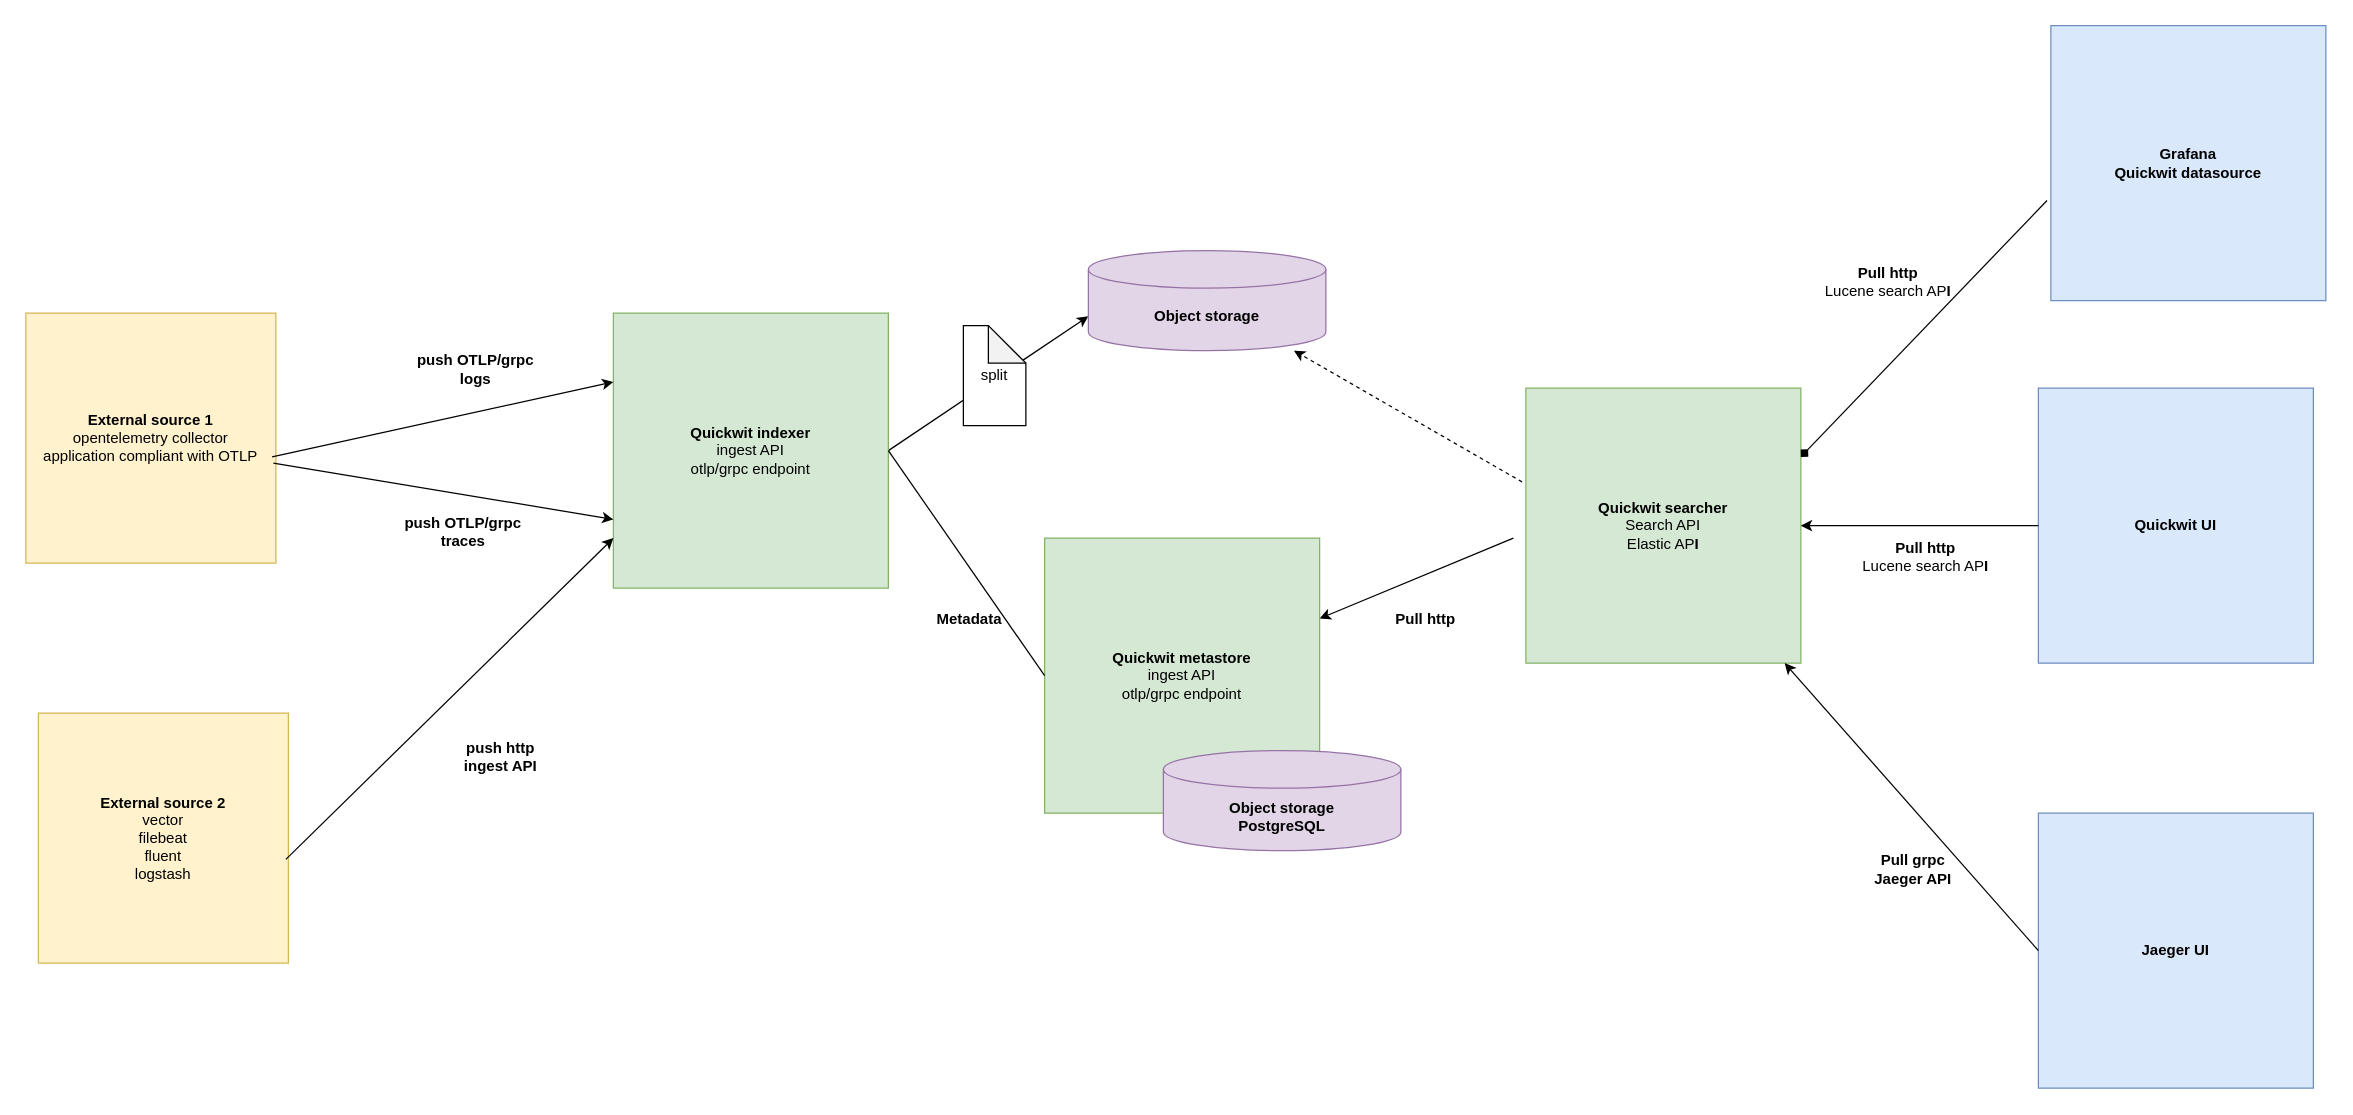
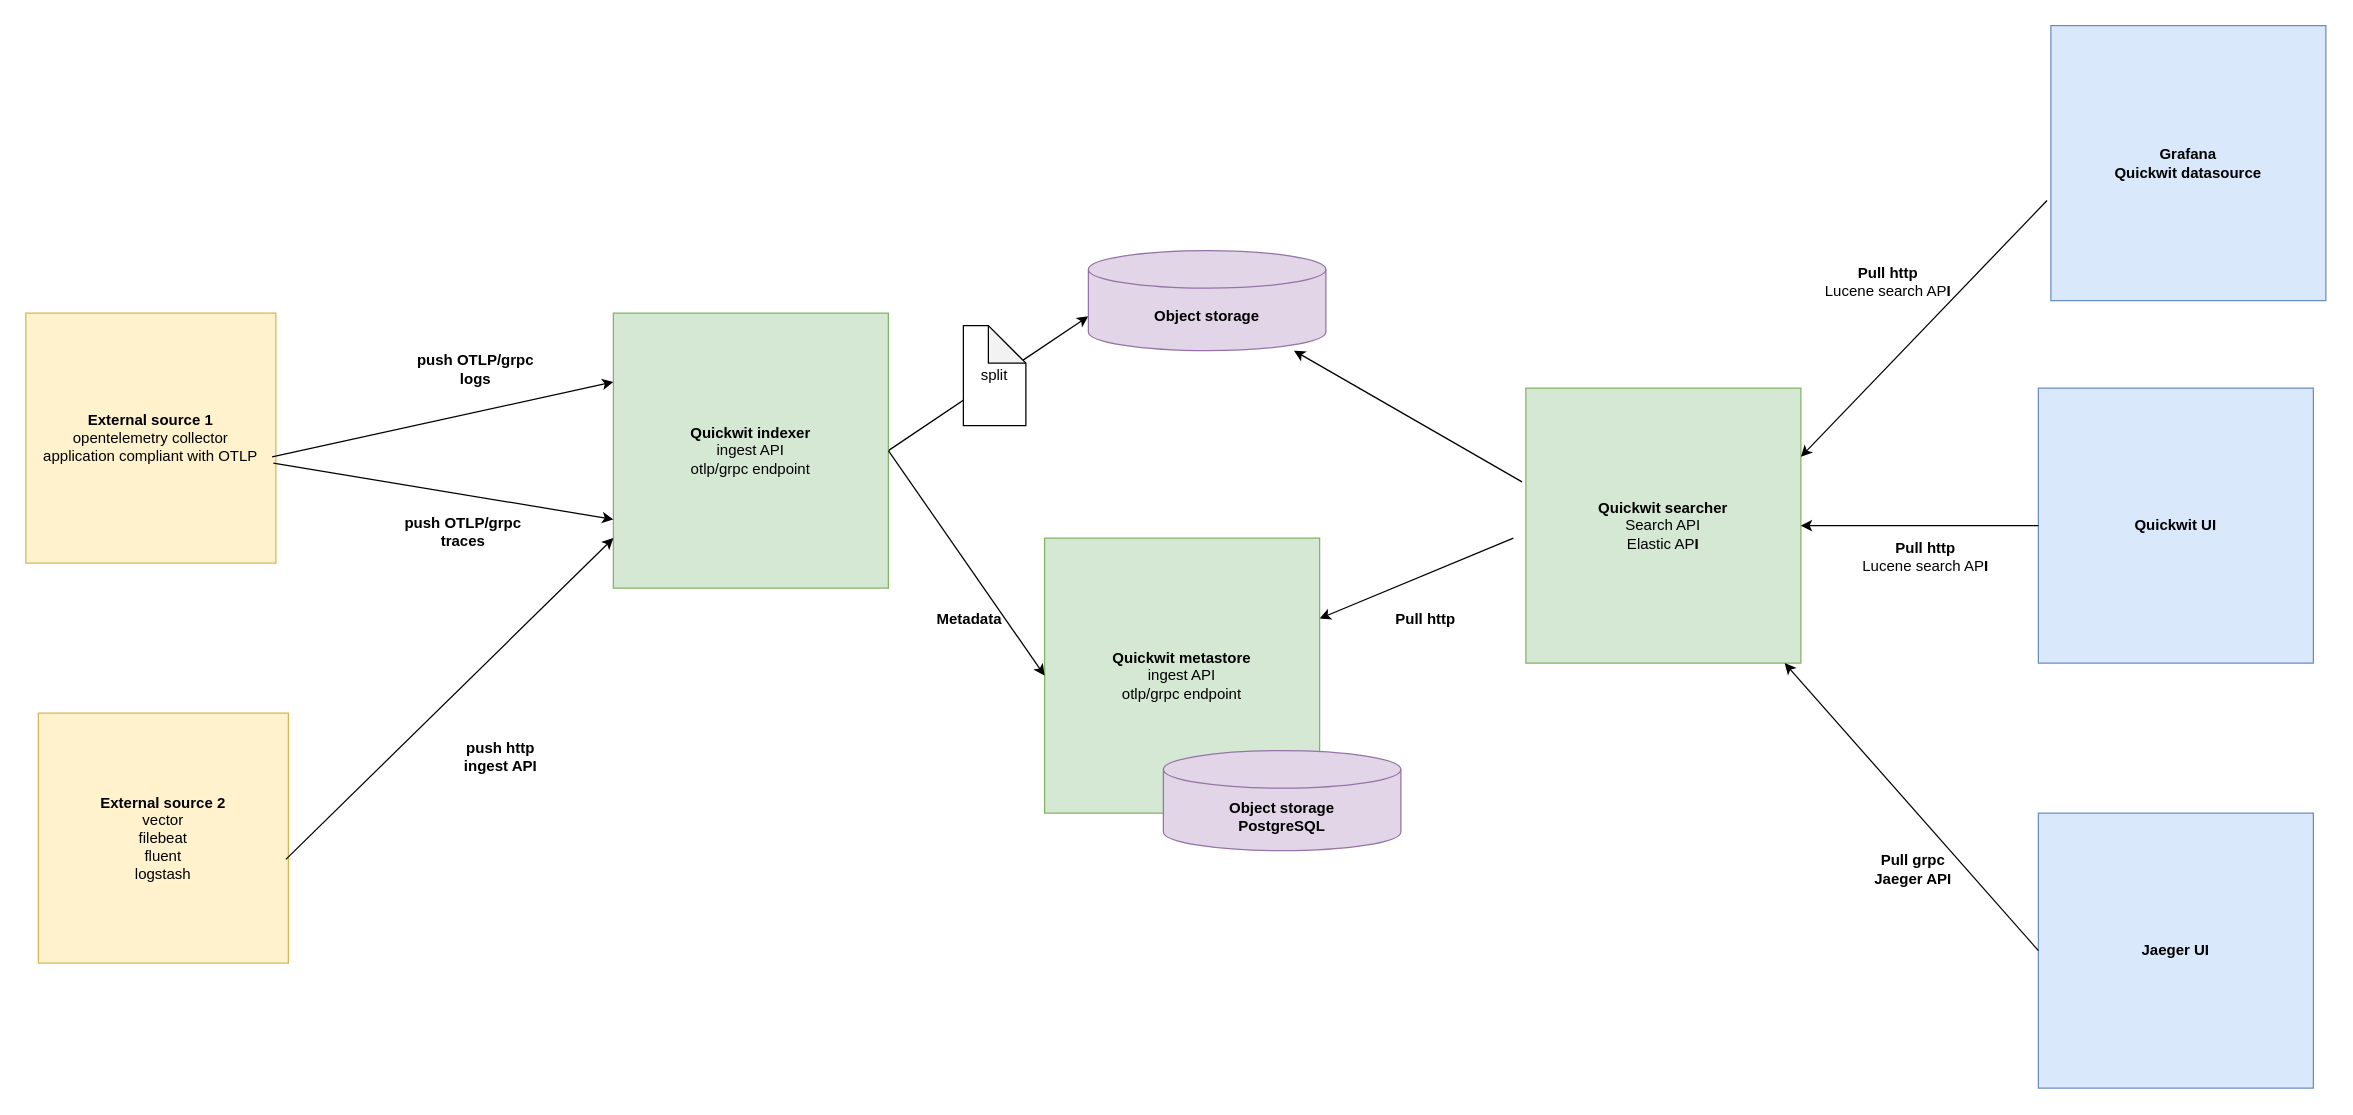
edge "Quickwit searcher Search API Elastic API" -> "Object storage": style dashed -> solid
edge "Grafana Quickwit datasource" -> "Quickwit searcher Search API Elastic API": arrowhead diamond -> classic
edge "Quickwit indexer ingest API otlp/grpc endpoint" -- "Quickwit metastore ingest API otlp/grpc endpoint": arrowhead none -> classic
